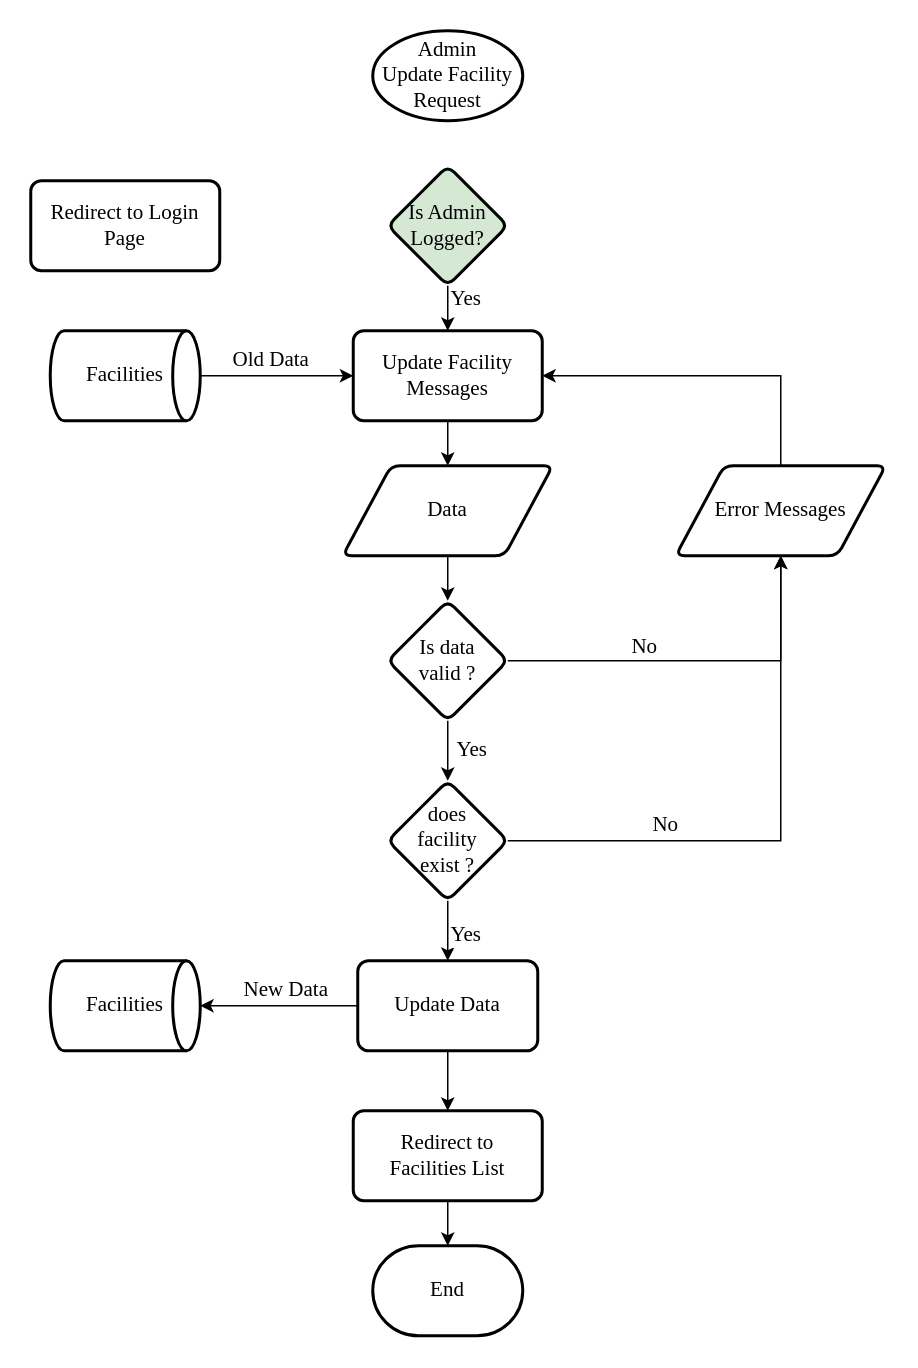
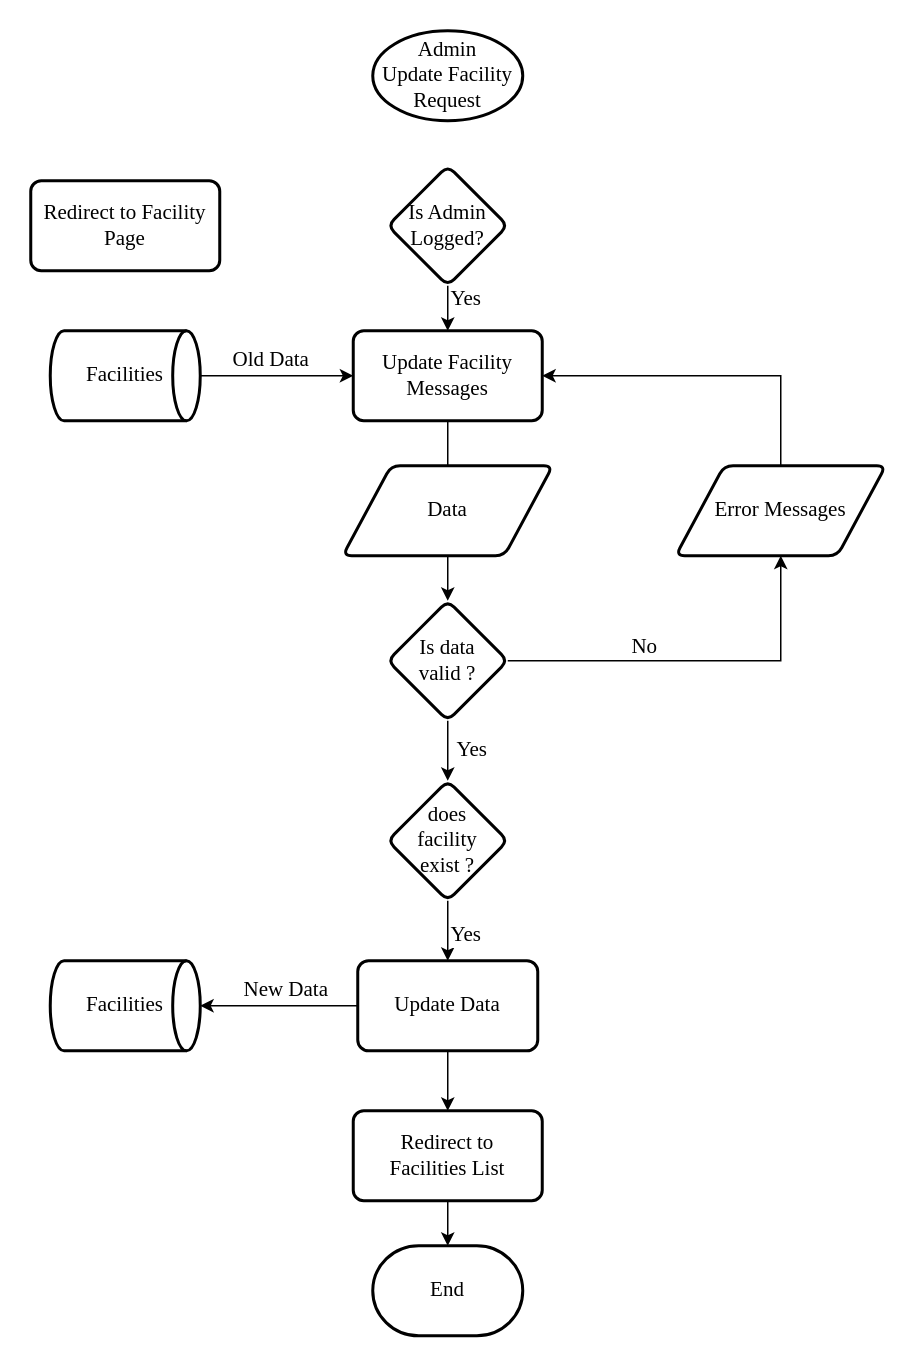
node "Redirect to Login Page": label "Redirect to Login Page" -> "Redirect to Facility Page"
node "Is Admin Logged?": fillcolor #d5e8d4 -> #ffffff
edge "Update Facility Messages" -> "Data": arrowhead classic -> none
edge "does facility exist ?" -> "Error Messages": removed, label "No"
